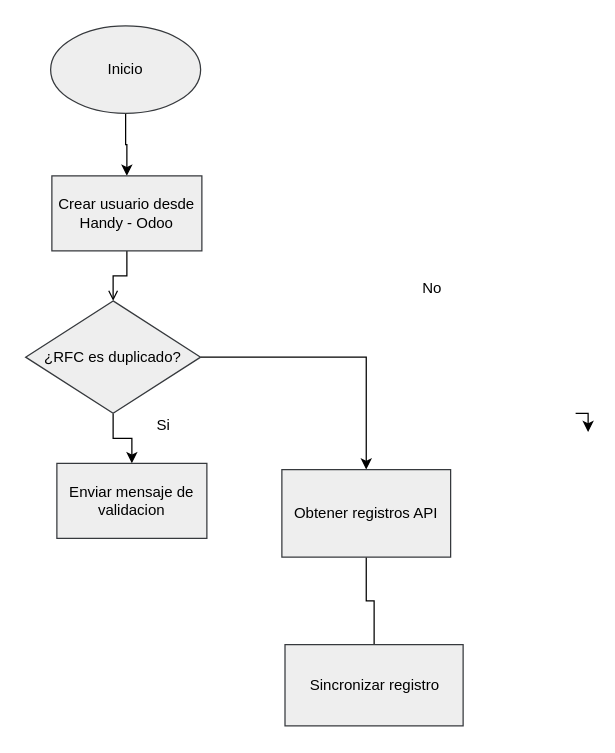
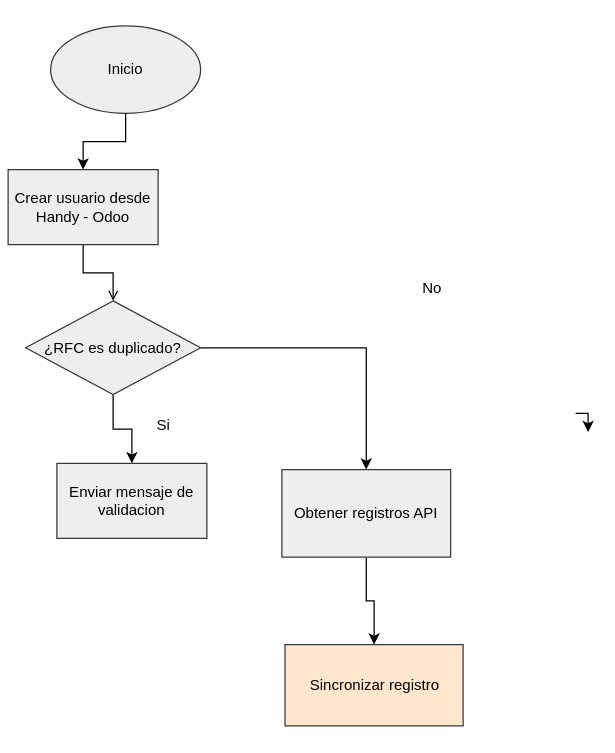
node "Crear usuario desde Handy - Odoo": moved (127, 213) -> (83, 207)
node "¿RFC es duplicado?": size 175x113 -> 175x94
edge "Obtener registros API" -- "Sincronizar registro": arrowhead none -> classic
node "Sincronizar registro": fillcolor #eeeeee -> #ffe6cc
